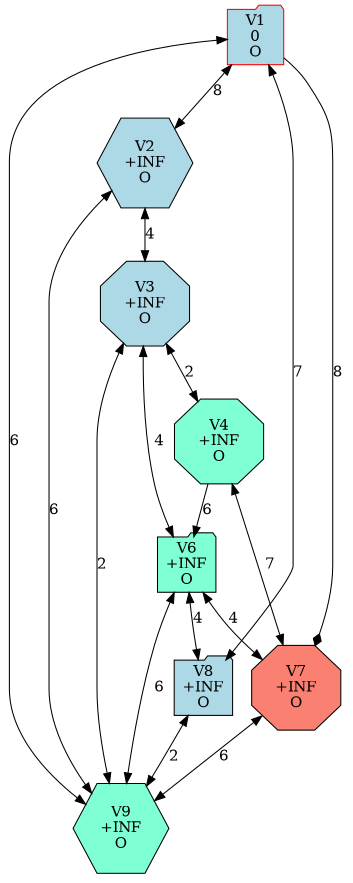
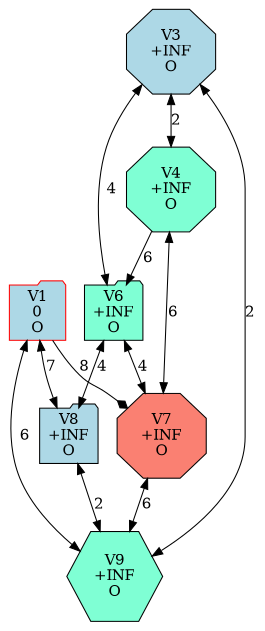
node "V2 +INF O": removed
edge "V4 +INF O" -- "V7 +INF O": label "7" -> "6"
edge "V6 +INF O" -- "V9 +INF O": removed, label "6"
